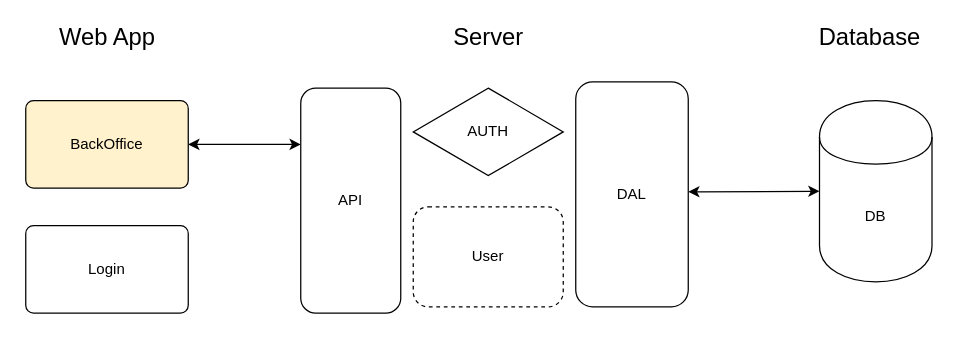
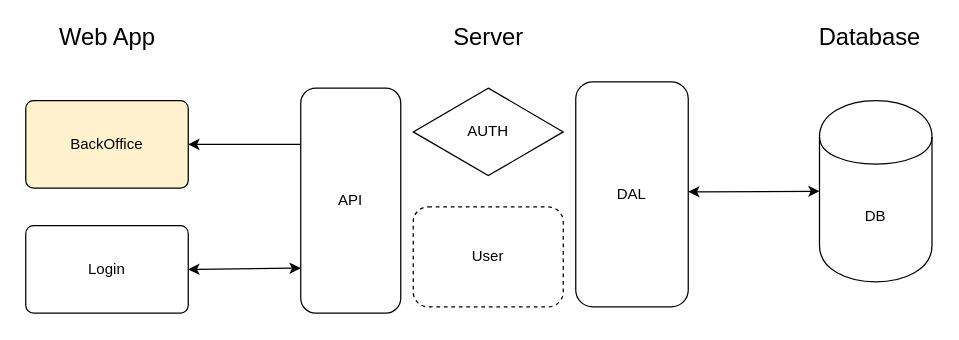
edge "BackOffice" -- "API": arrowhead classic -> none
edge "API" -- "Login": added
